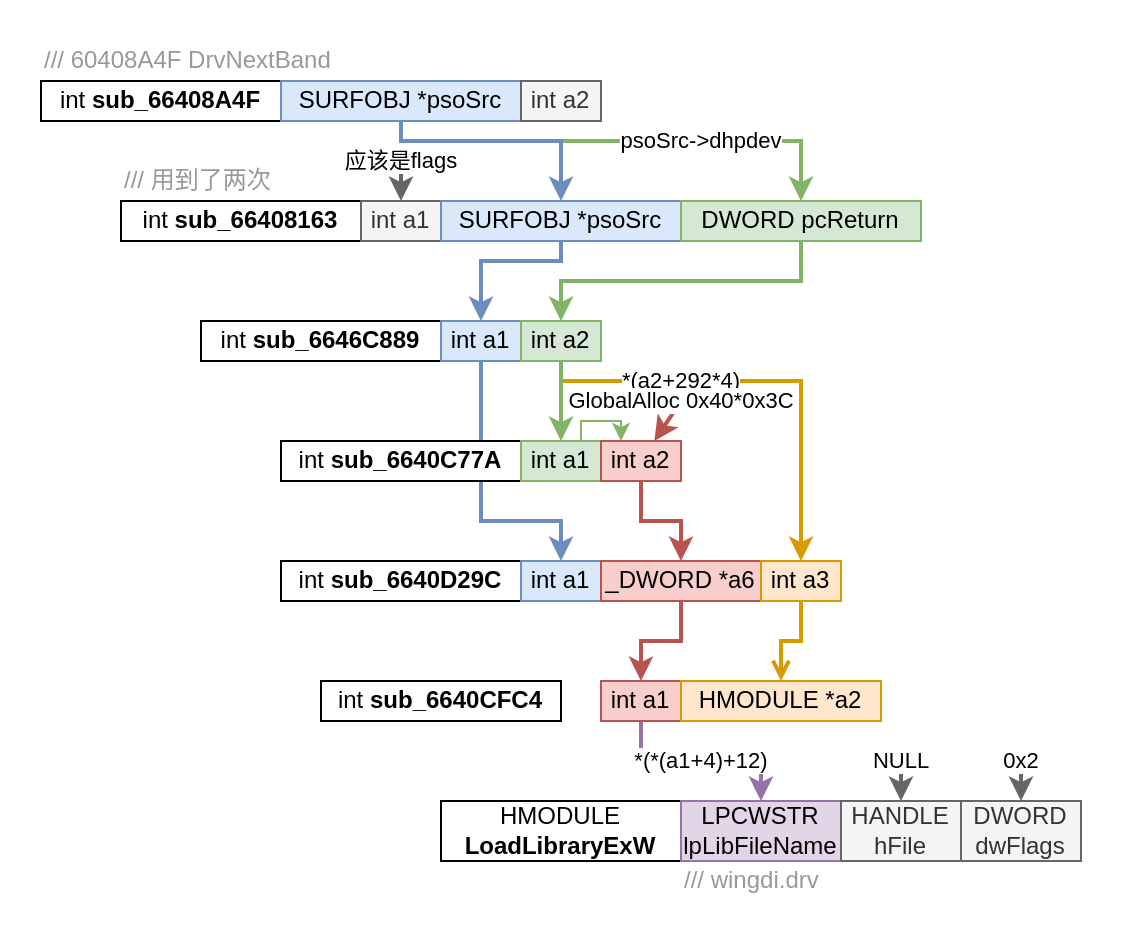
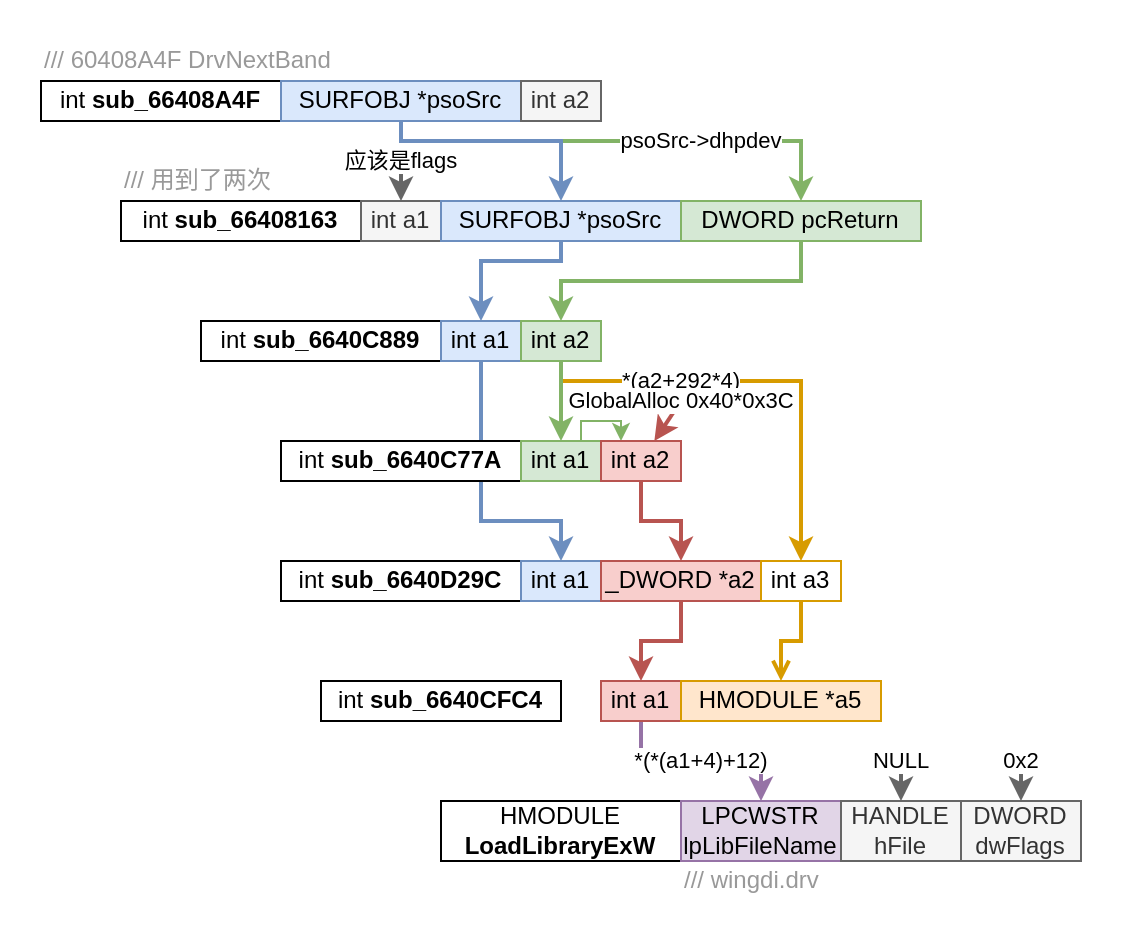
node "int sub_6646C889": label "int sub_6646C889" -> "int sub_6640C889"
node "_DWORD *a6": label "_DWORD *a6" -> "_DWORD *a2"
node "int a3": fillcolor #ffe6cc -> #ffffff
node "HMODULE *a2": label "HMODULE *a2" -> "HMODULE *a5"
